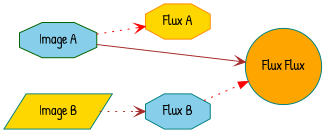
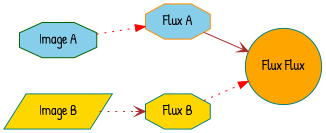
node "Flux A": fillcolor gold -> skyblue
edge "Image A" -> "Flux A": arrowhead vee -> normal
edge "Image A" -> "Flux Flux": now "Flux A" -> "Flux Flux"
node "Flux B": fillcolor skyblue -> gold
